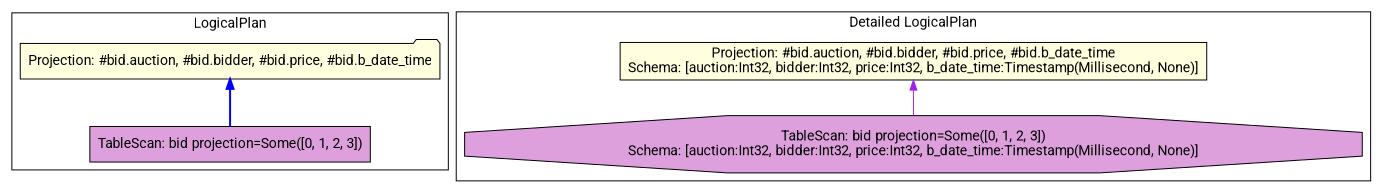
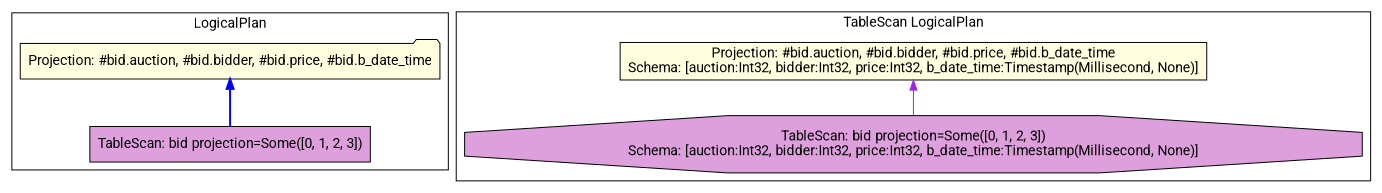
cluster "Detailed LogicalPlan": label "Detailed LogicalPlan" -> "TableScan LogicalPlan"
